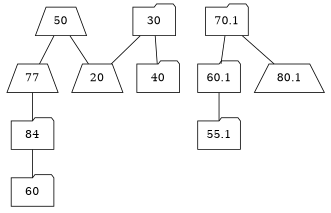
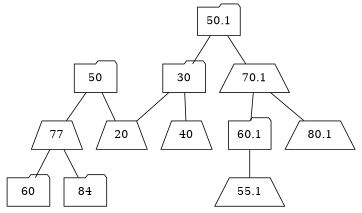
node "50": shape trapezium -> folder
node "50.1": added
node "70.1": shape folder -> trapezium
node "40": shape folder -> trapezium
node "55.1": shape folder -> trapezium
edge "84" -- "60": now "77" -- "60"
